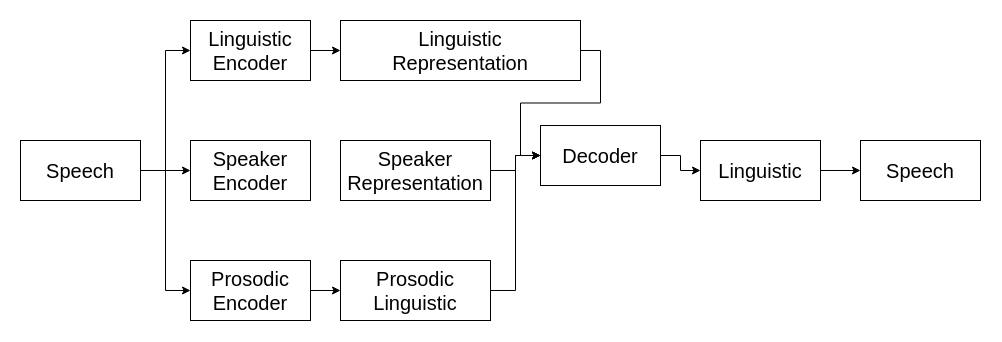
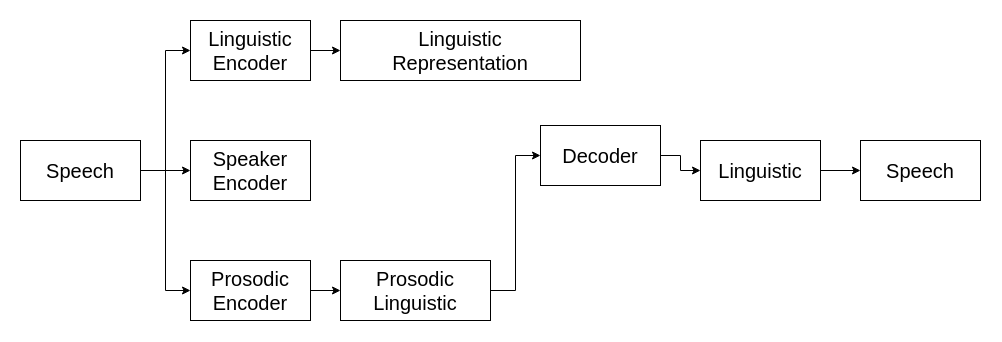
edge "Linguistic Representation" -> "Decoder": removed
node "Speaker Representation": removed
edge "Speaker Representation" -> "Decoder": removed
